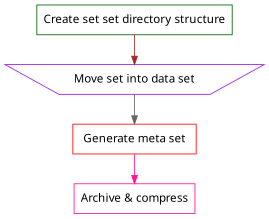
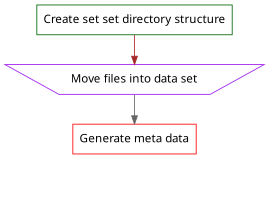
node "Move set into data set": label "Move set into data set" -> "Move files into data set"
node "Generate meta set": label "Generate meta set" -> "Generate meta data"
node "Archive & compress": removed
